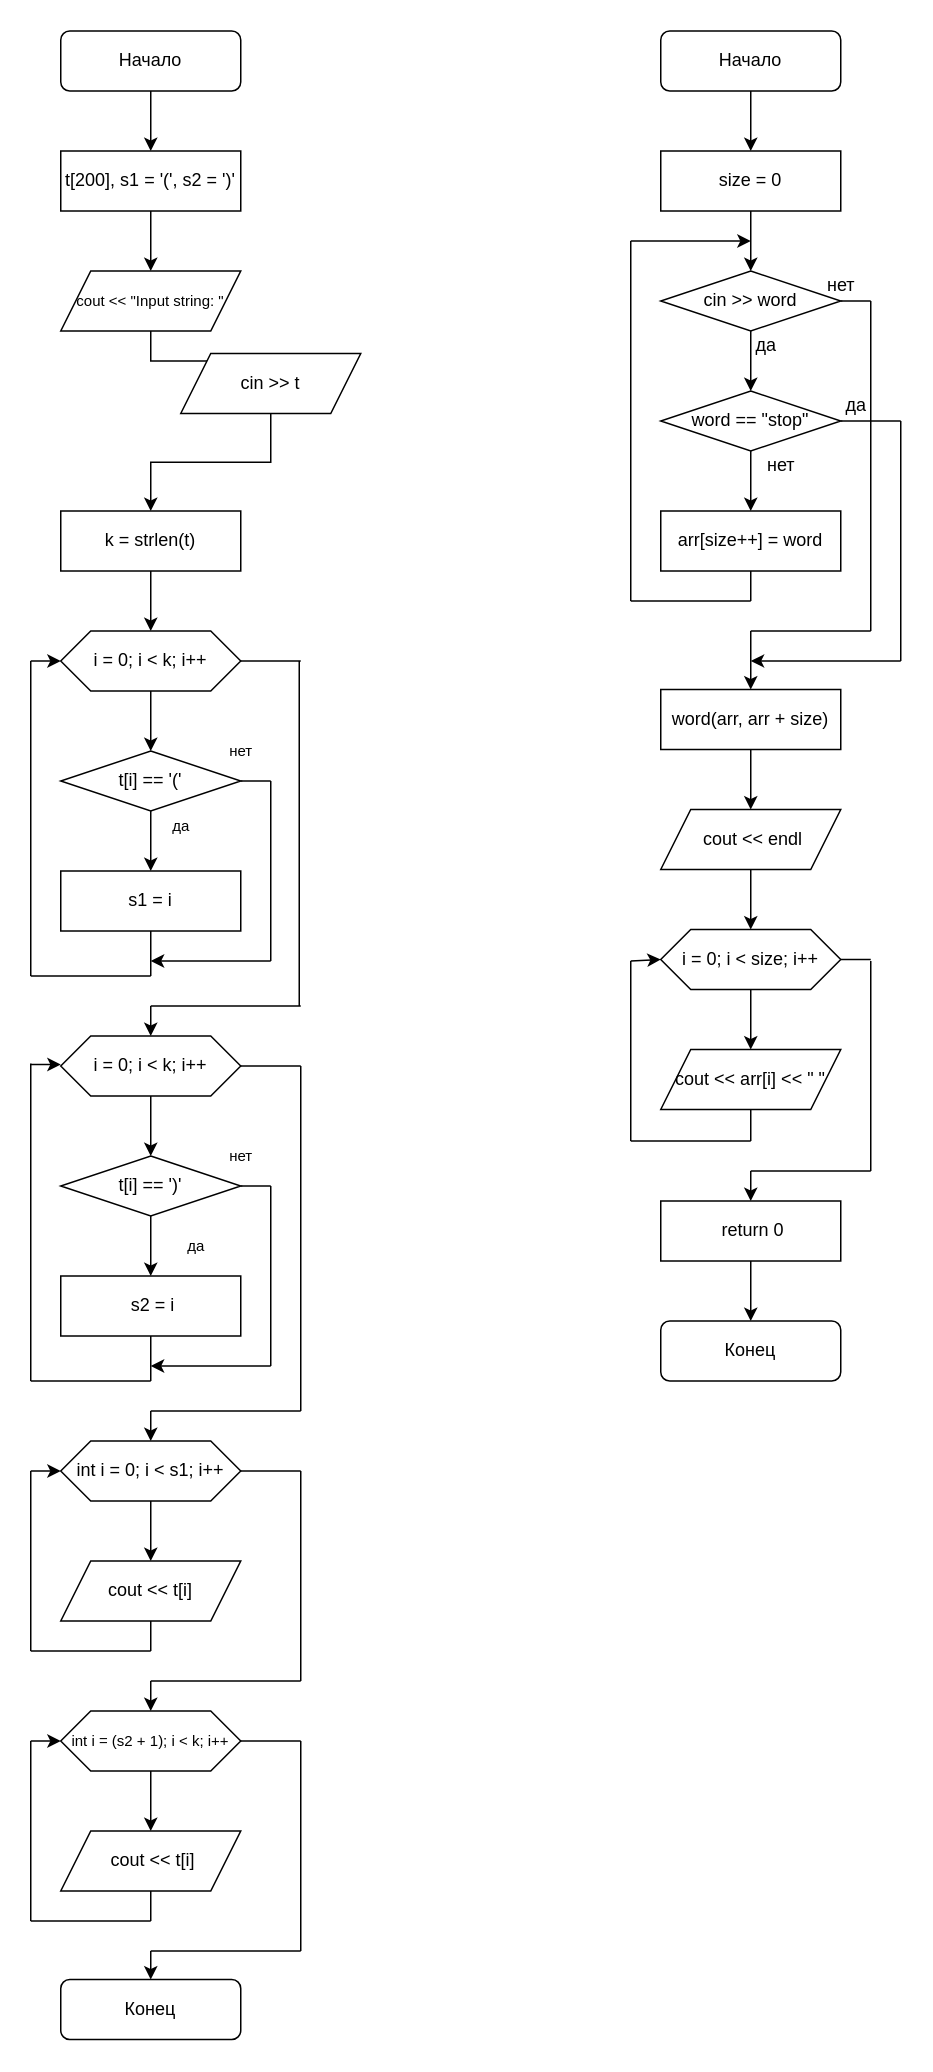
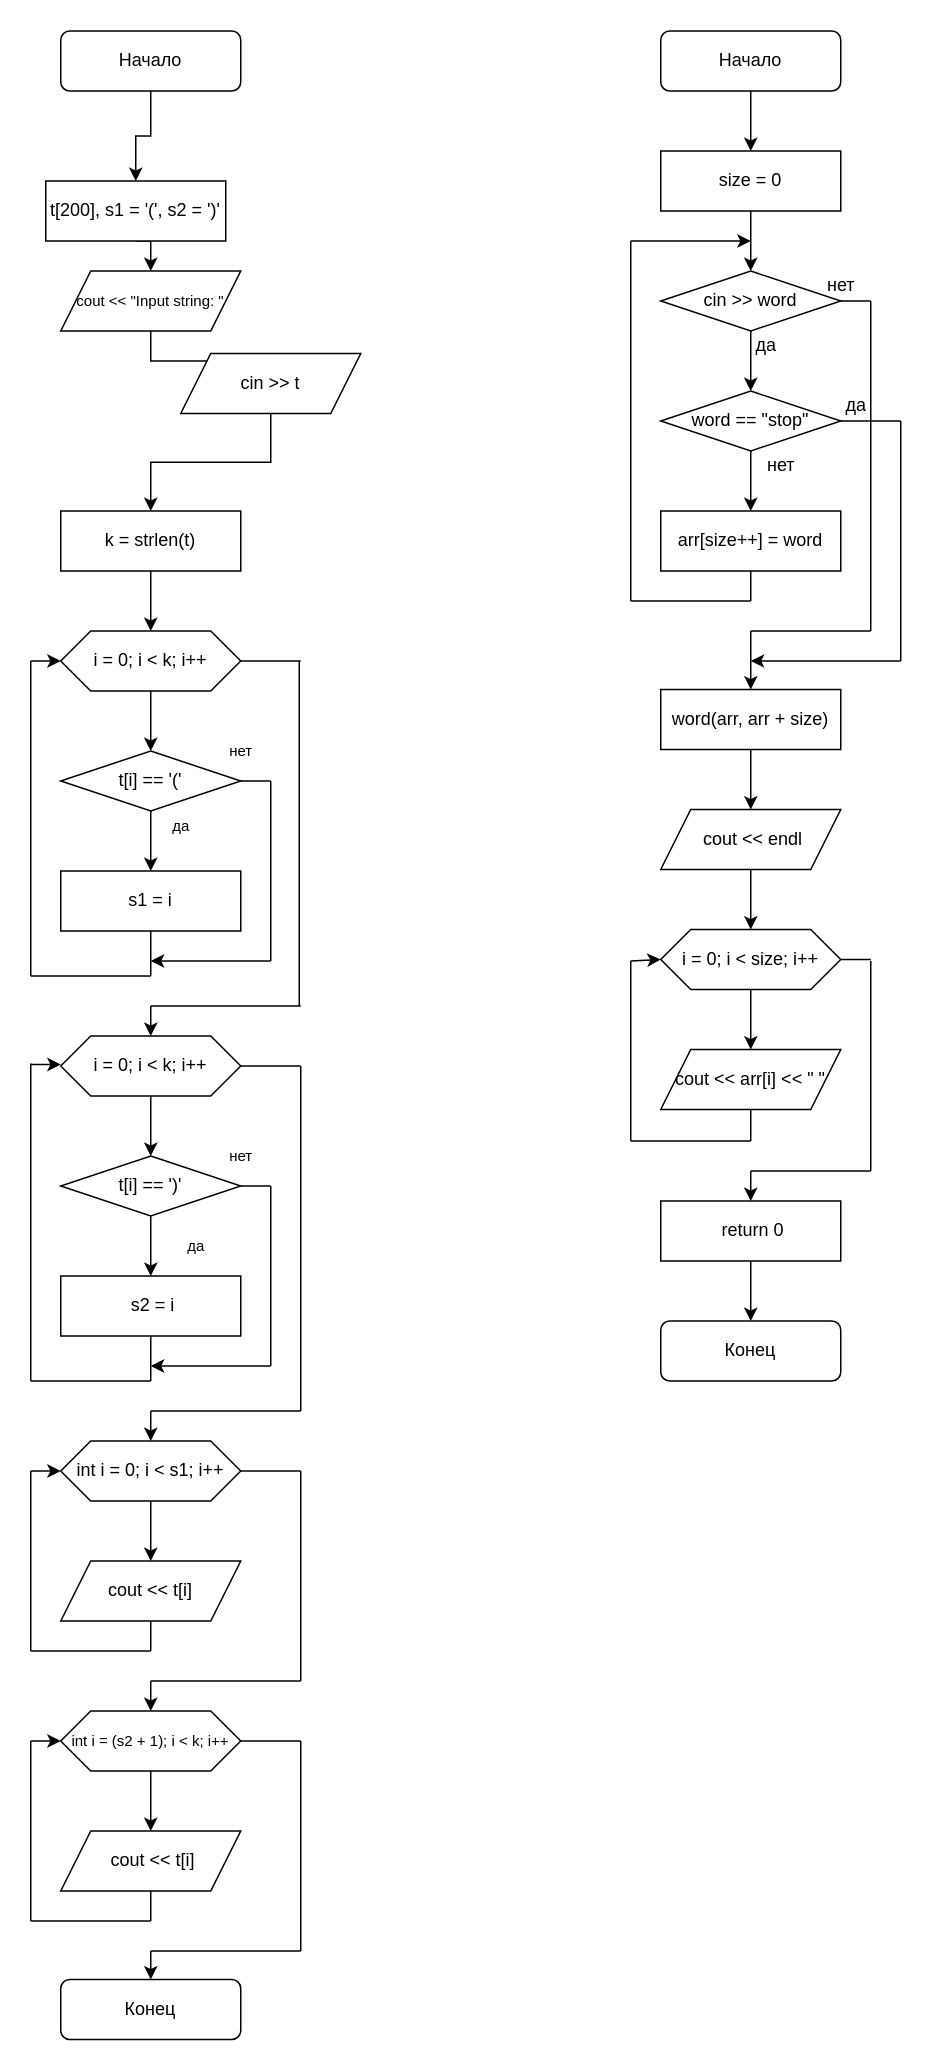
node "t[200], s1 = '(', s2 = ')'": moved (151, 181) -> (136, 211)
